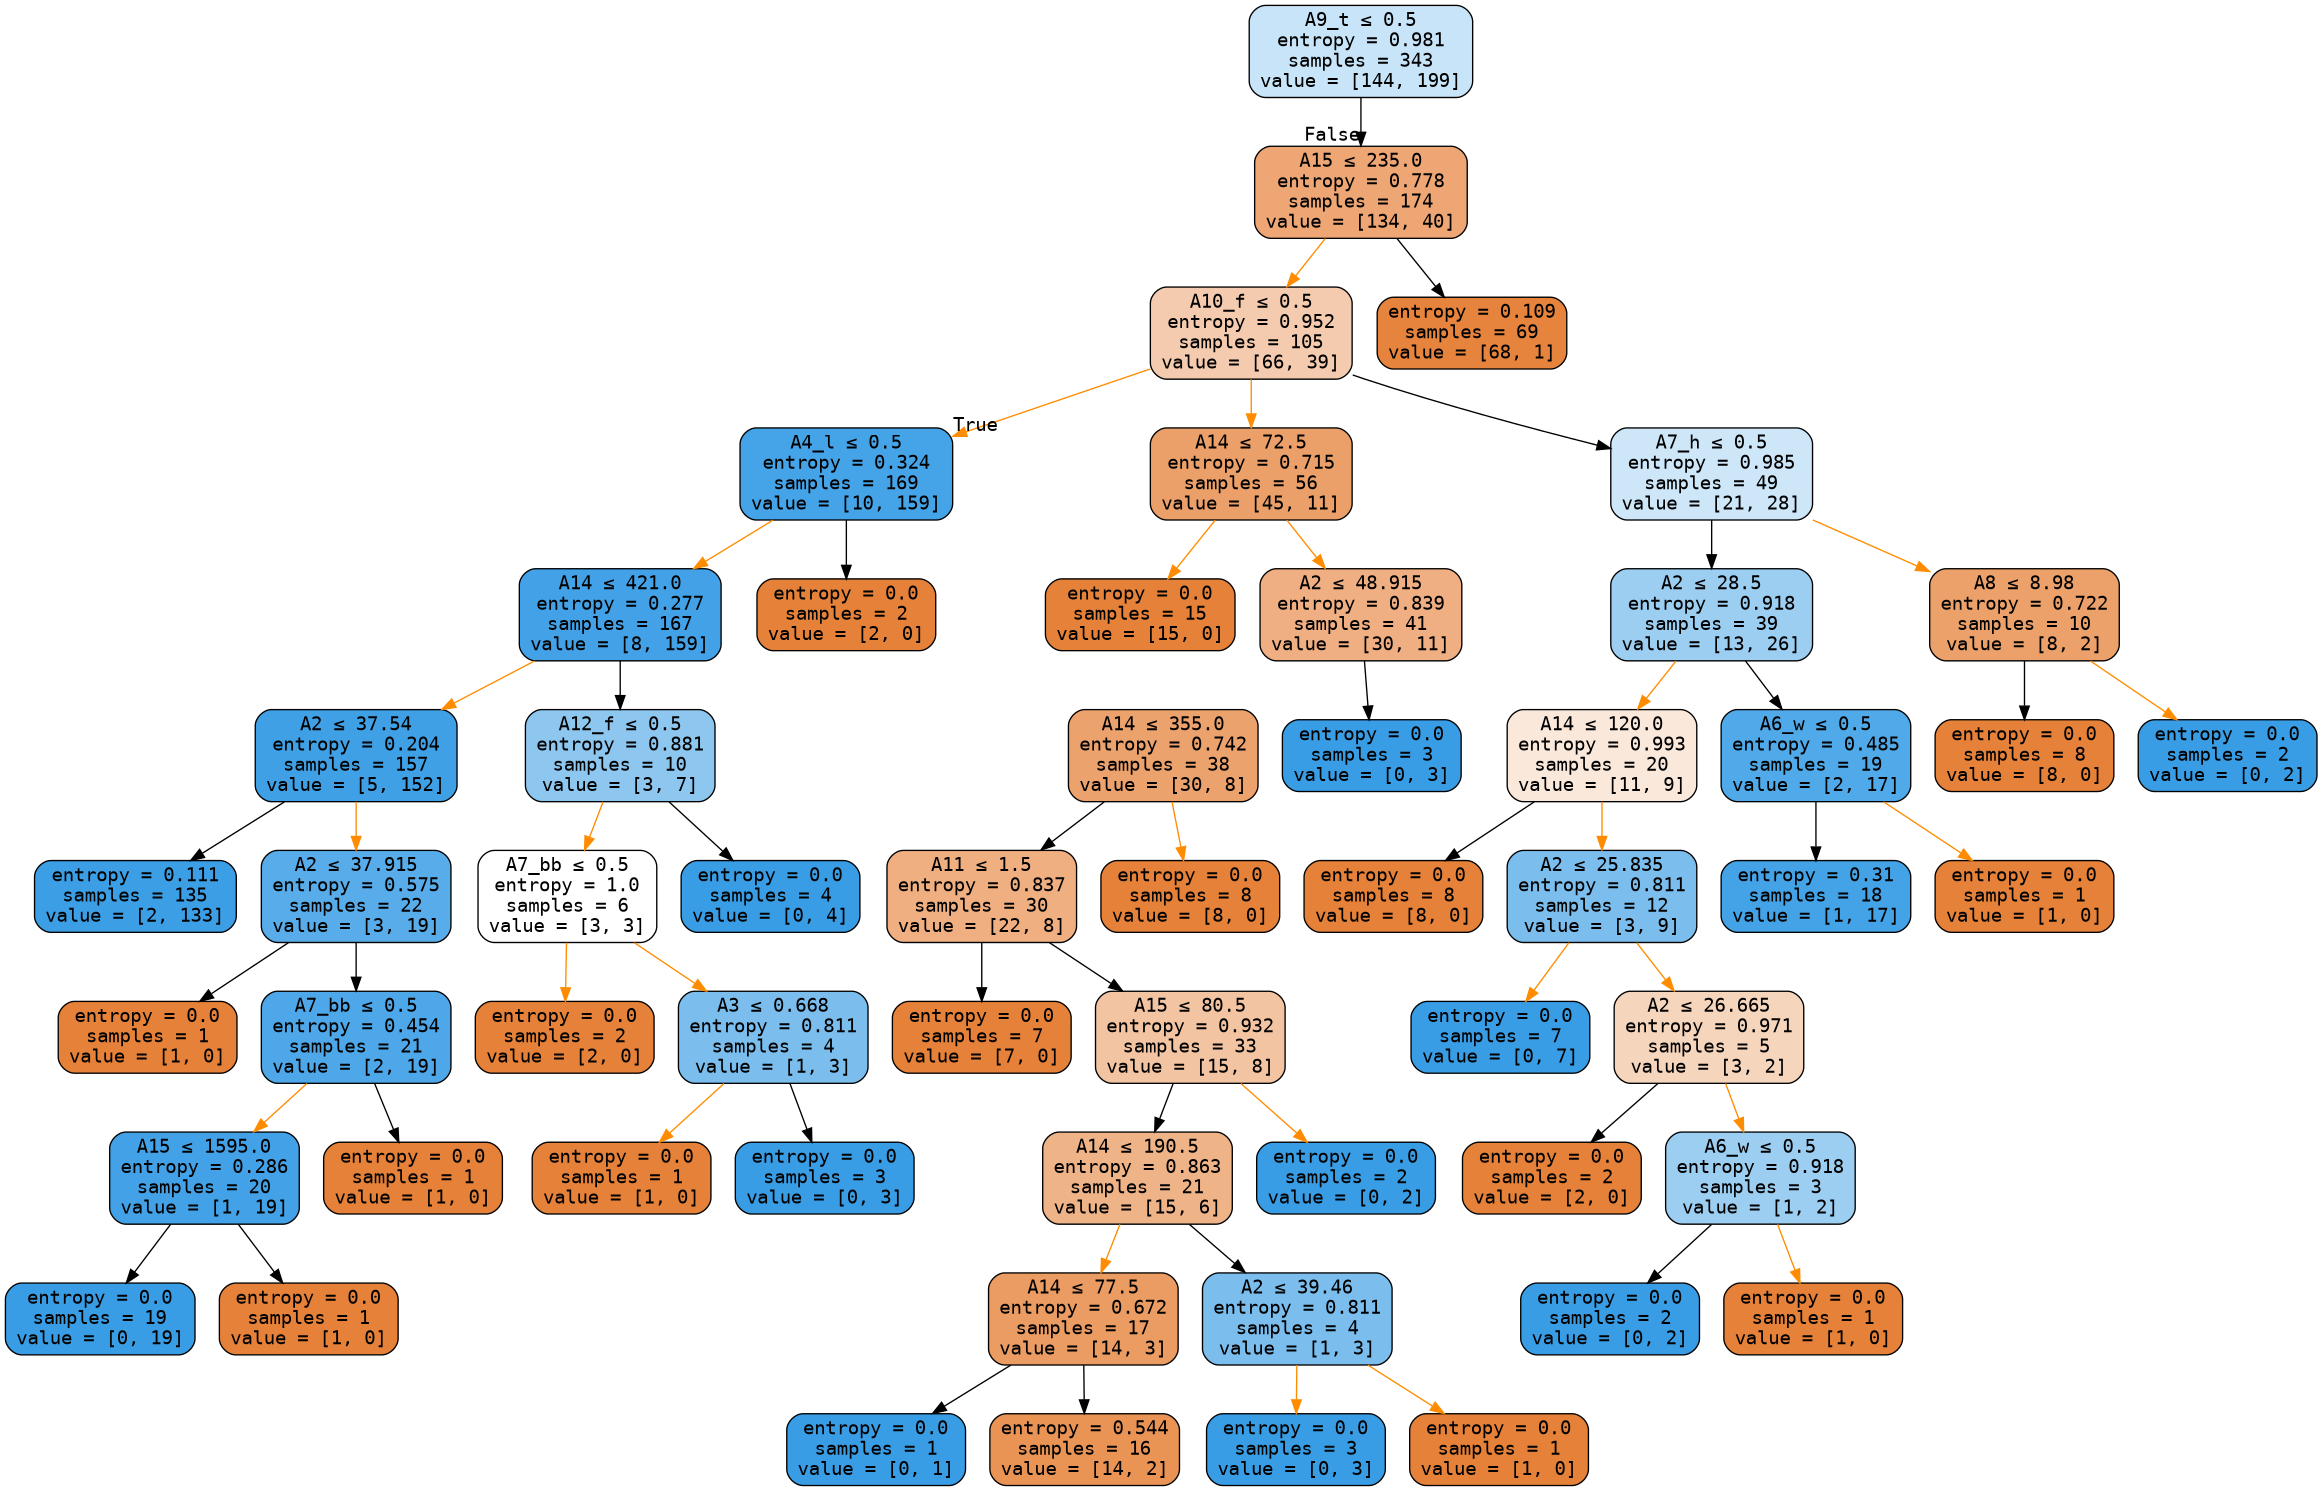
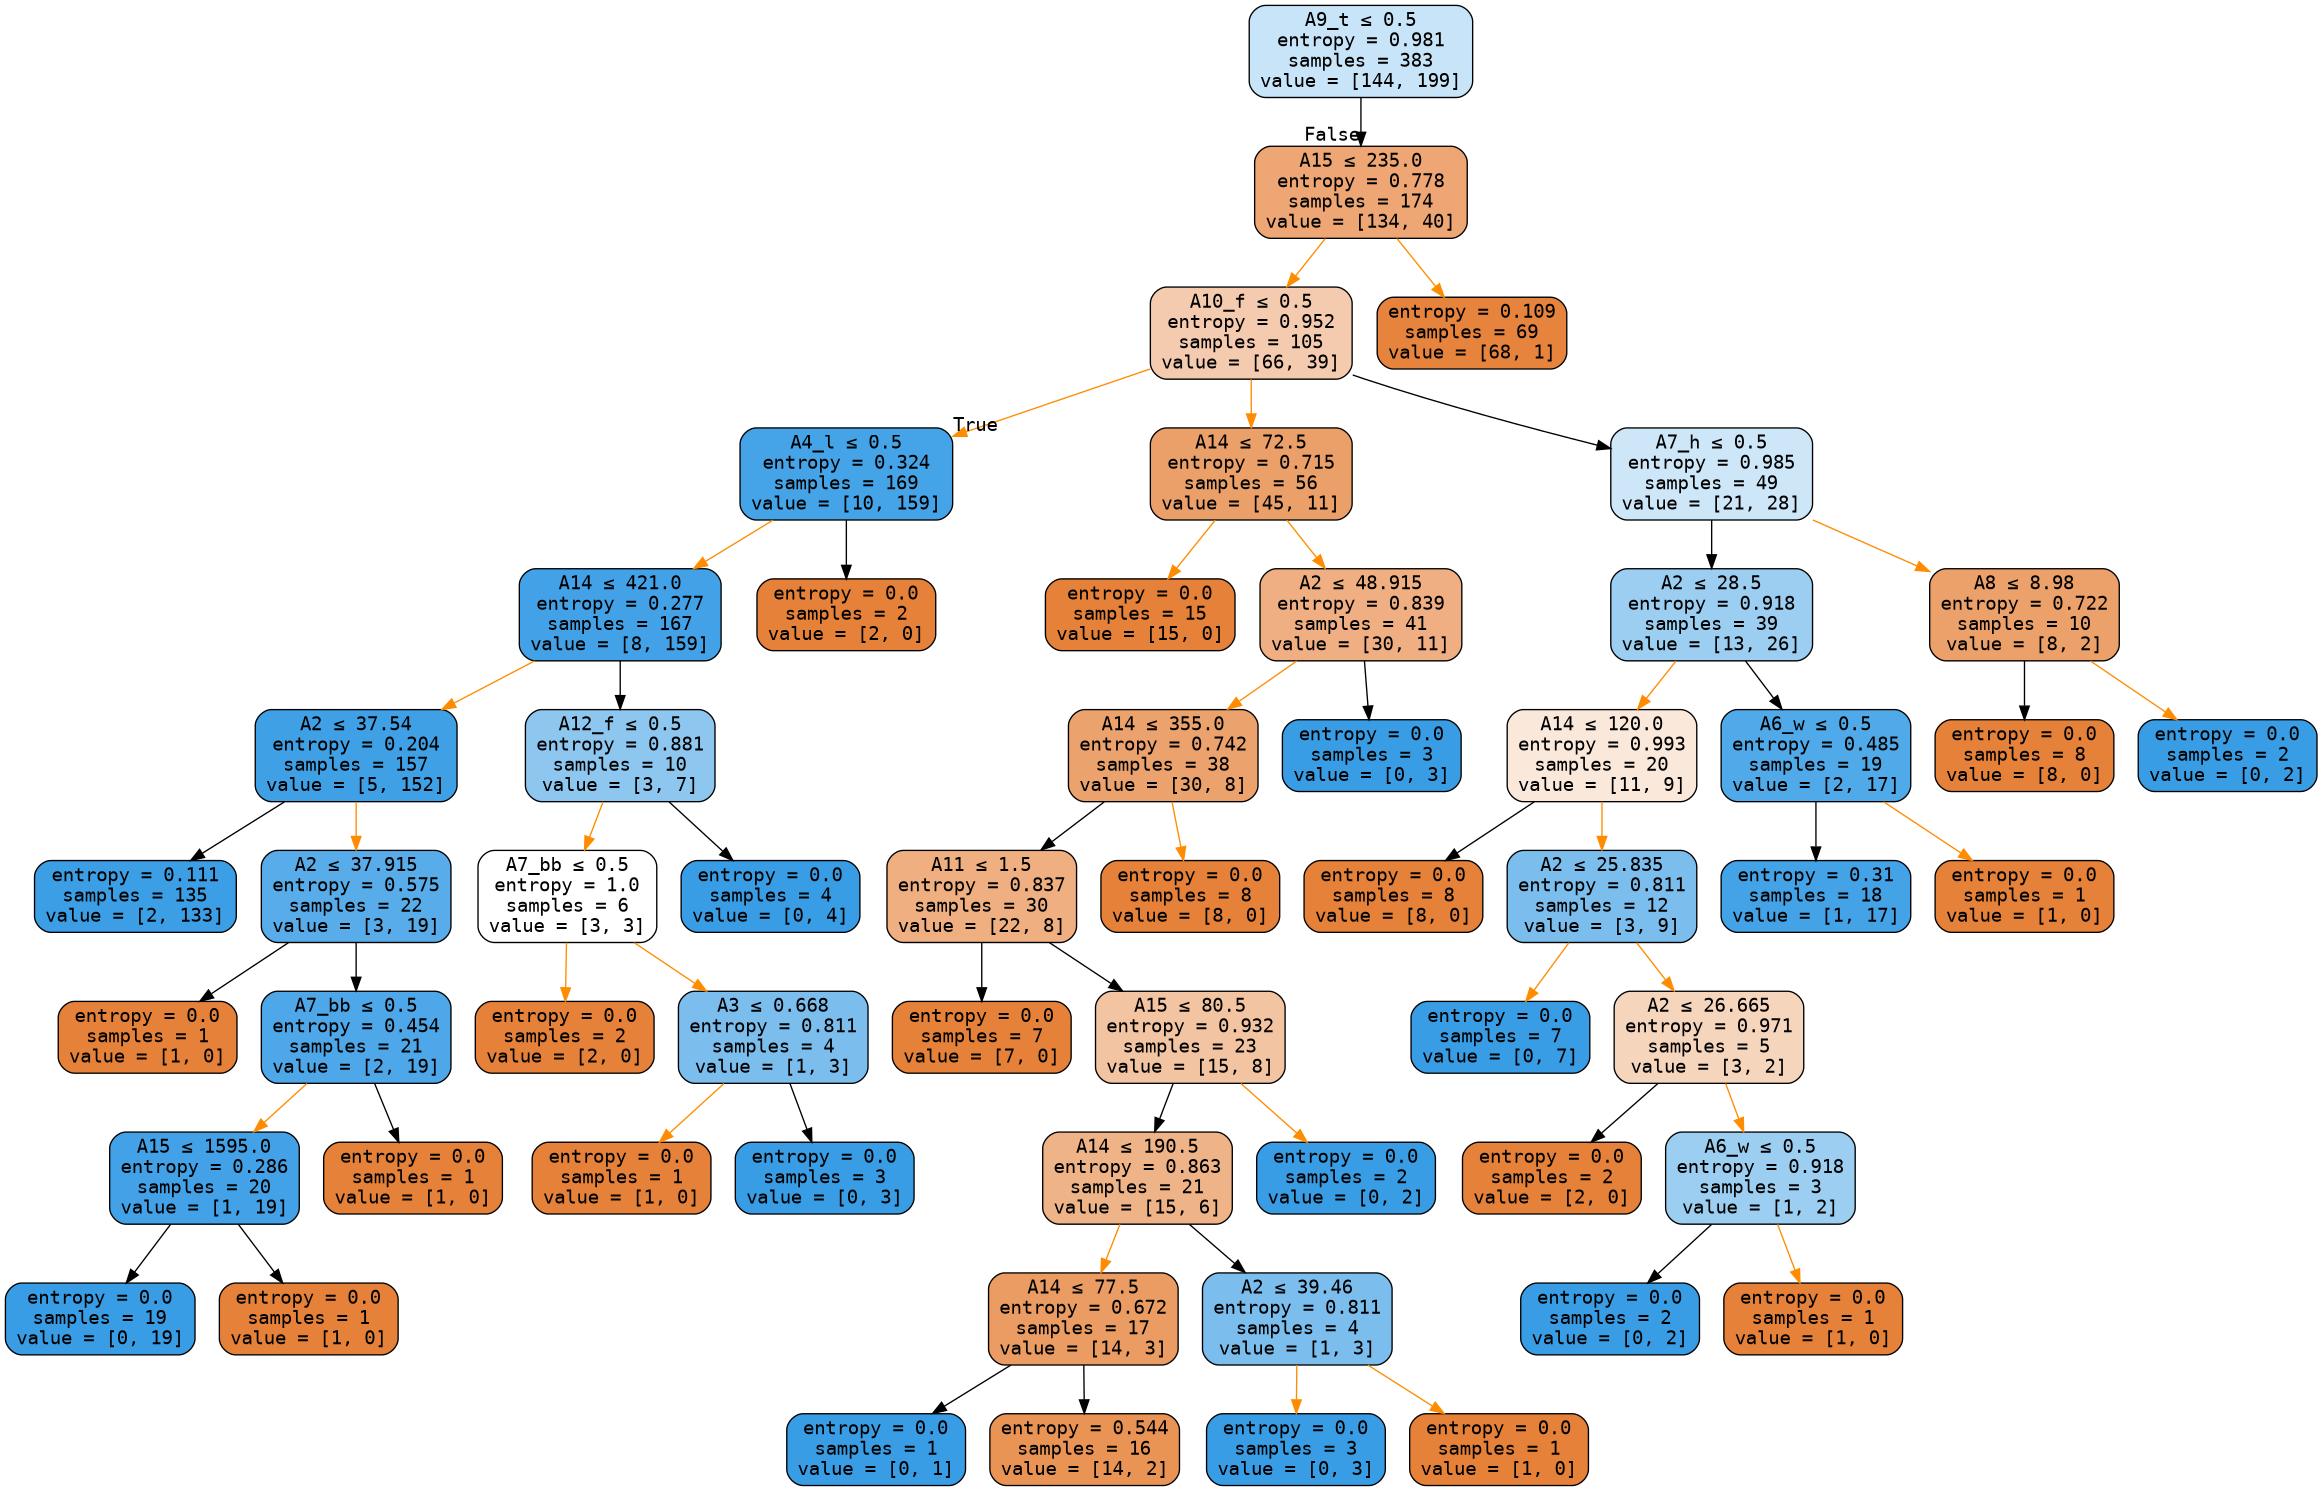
node "A9_t ≤ 0.5": text "samples = 343" -> "samples = 383"
edge "A15 ≤ 235.0" -> "entropy = 0.109": color black -> darkorange
edge "A2 ≤ 48.915" -> "A14 ≤ 355.0": added
node "A15 ≤ 80.5": text "samples = 33" -> "samples = 23"
